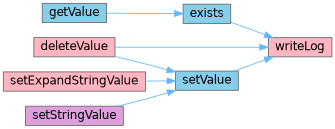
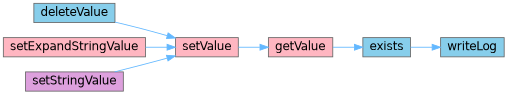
node "getValue": fillcolor skyblue -> lightpink
node "deleteValue": fillcolor lightpink -> skyblue
edge "deleteValue" -> "writeLog": removed
node "writeLog": fillcolor lightpink -> skyblue
edge "setValue" -> "writeLog": now "setValue" -> "getValue"
node "setValue": fillcolor skyblue -> lightpink
